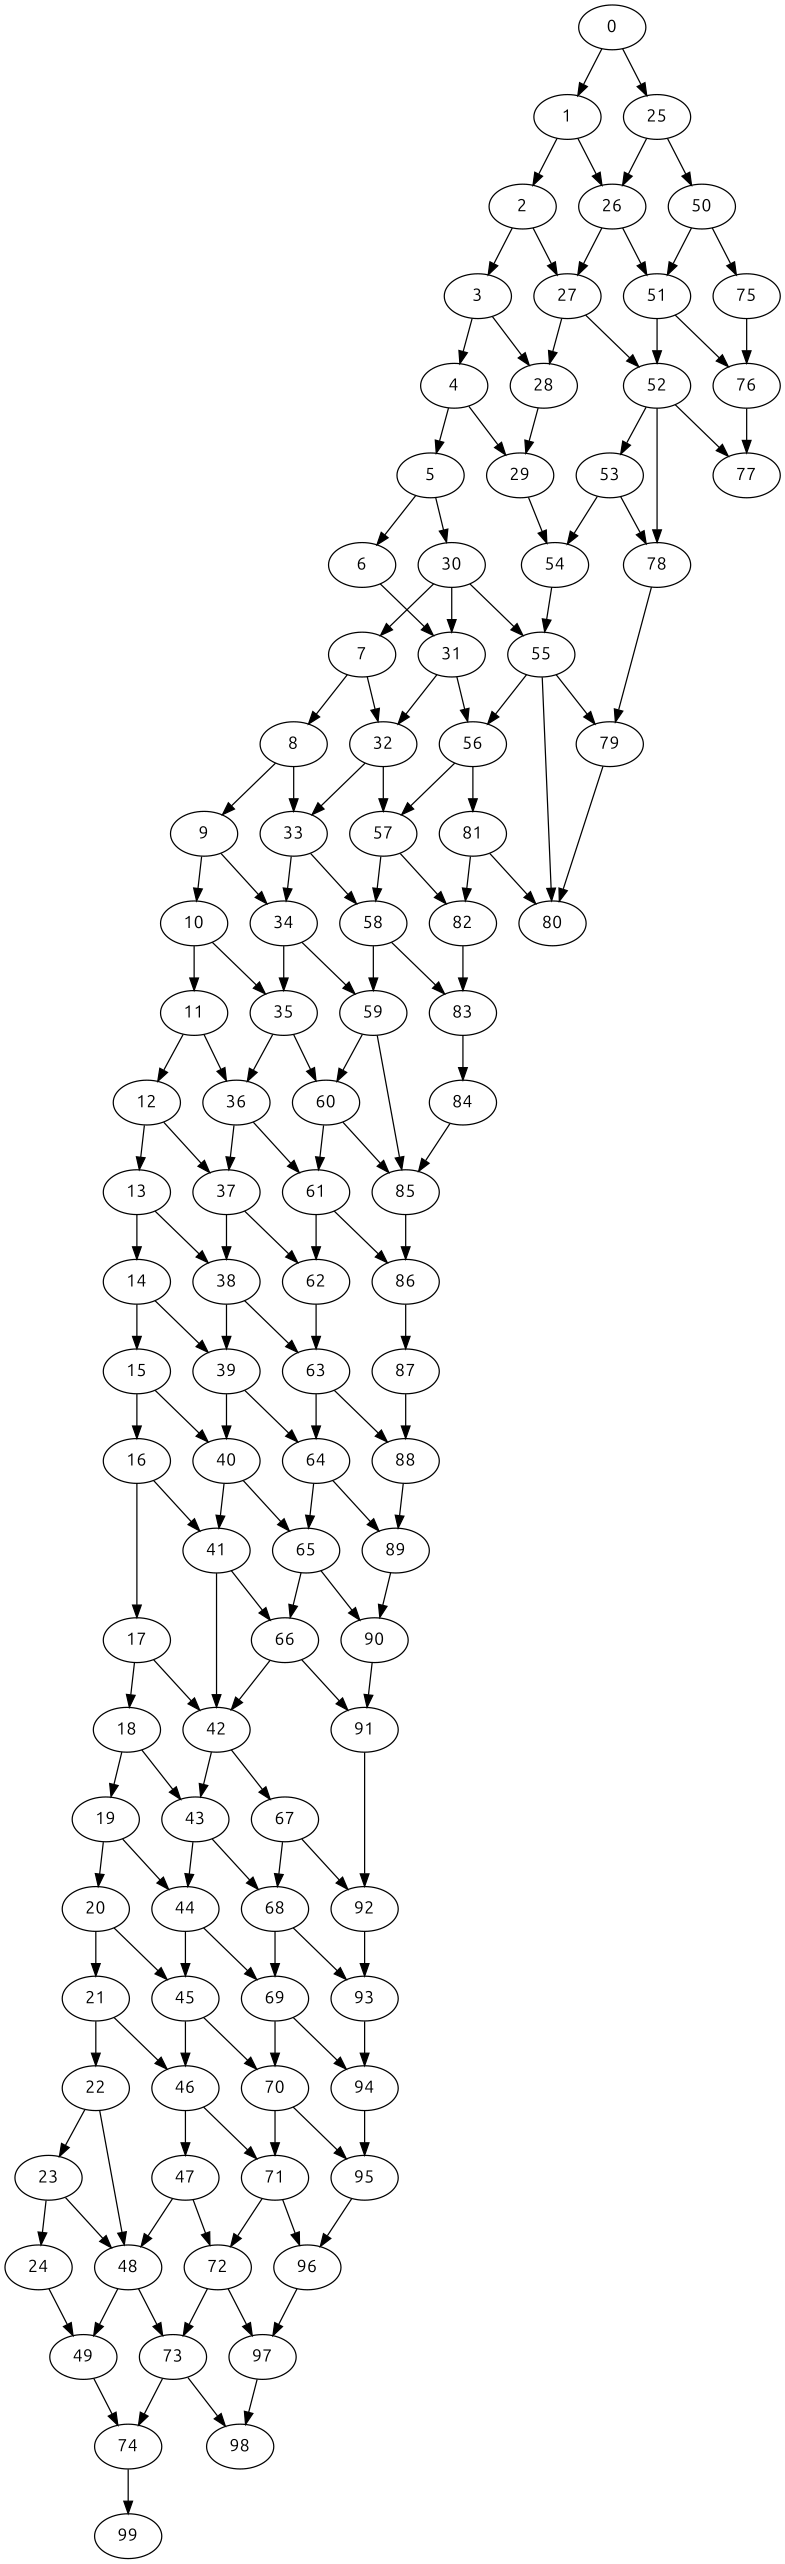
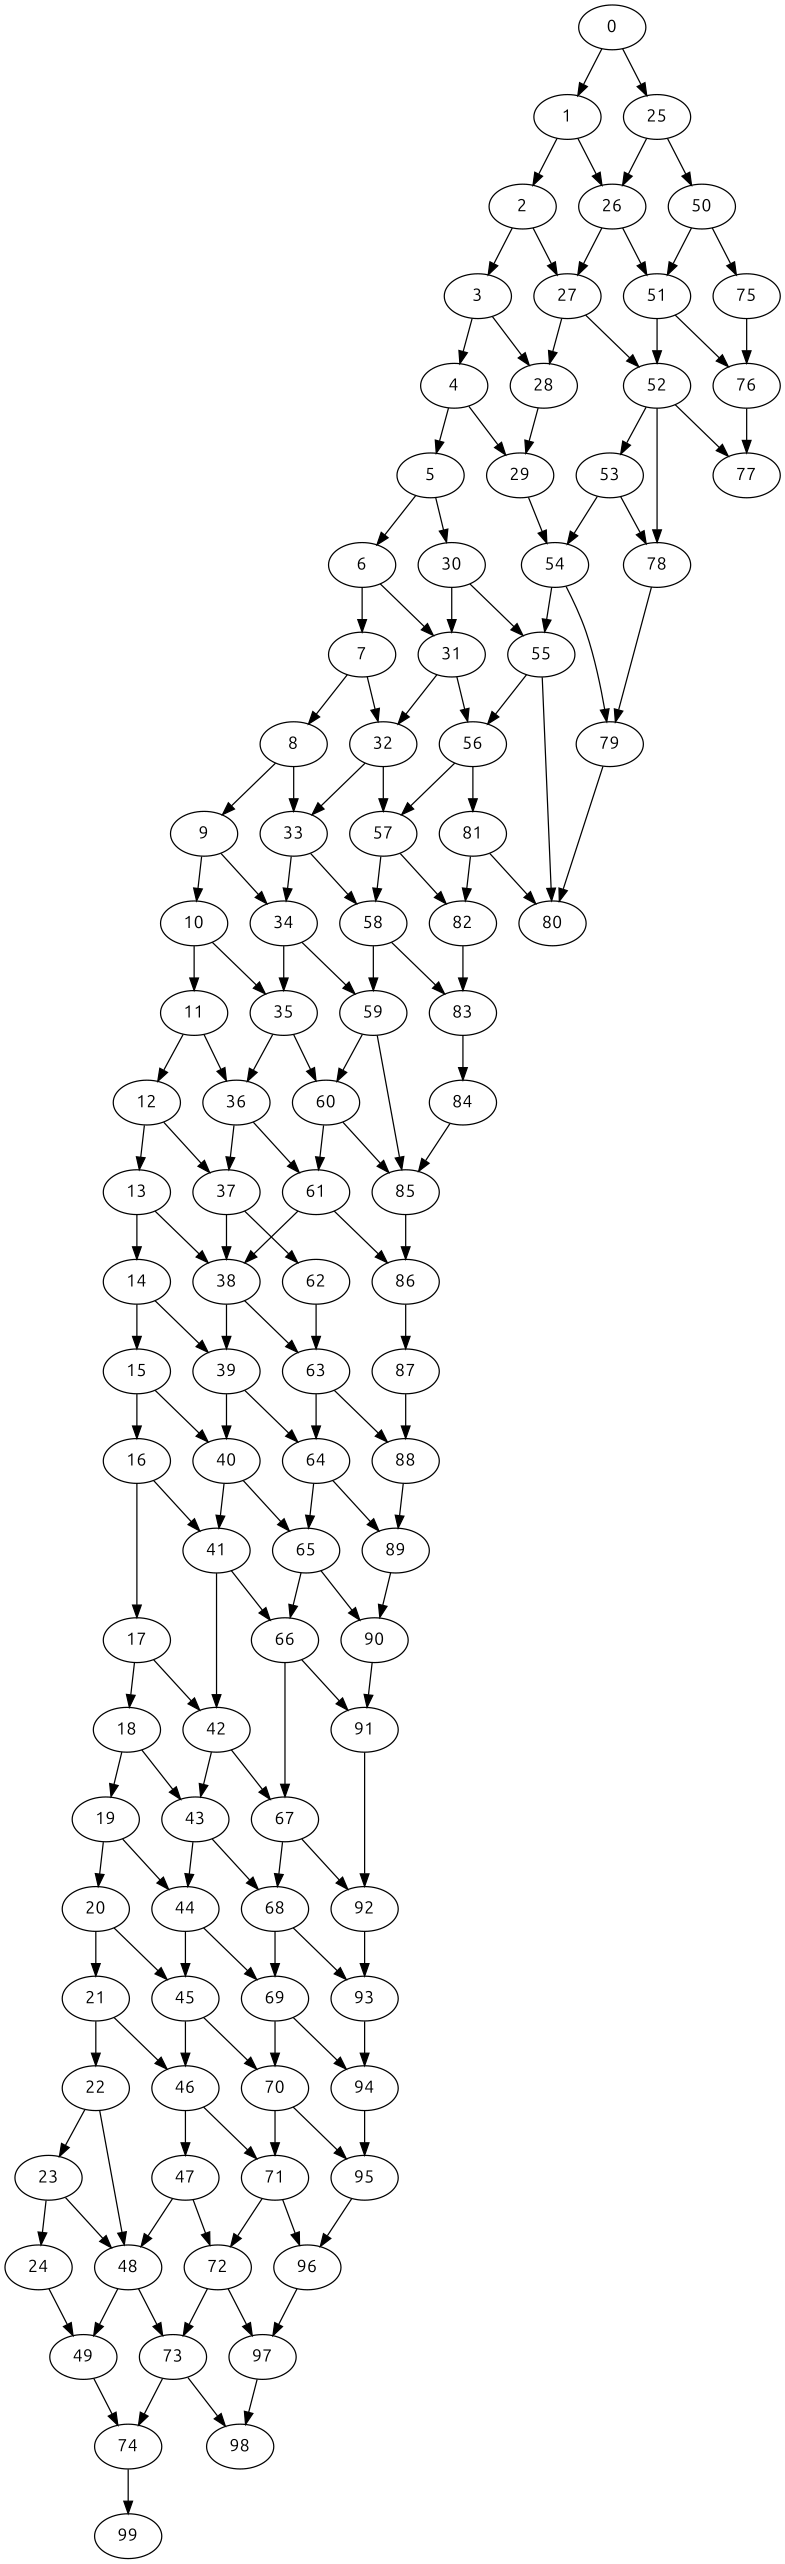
edge "30" -> "7": now "6" -> "7"
edge "55" -> "79": now "54" -> "79"
edge "61" -> "62": now "61" -> "38"
edge "66" -> "42": now "66" -> "67"
